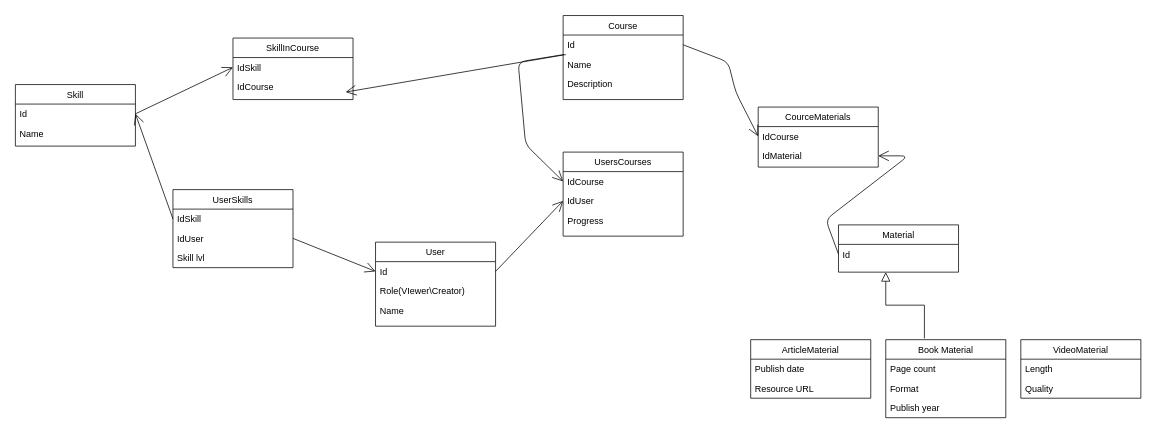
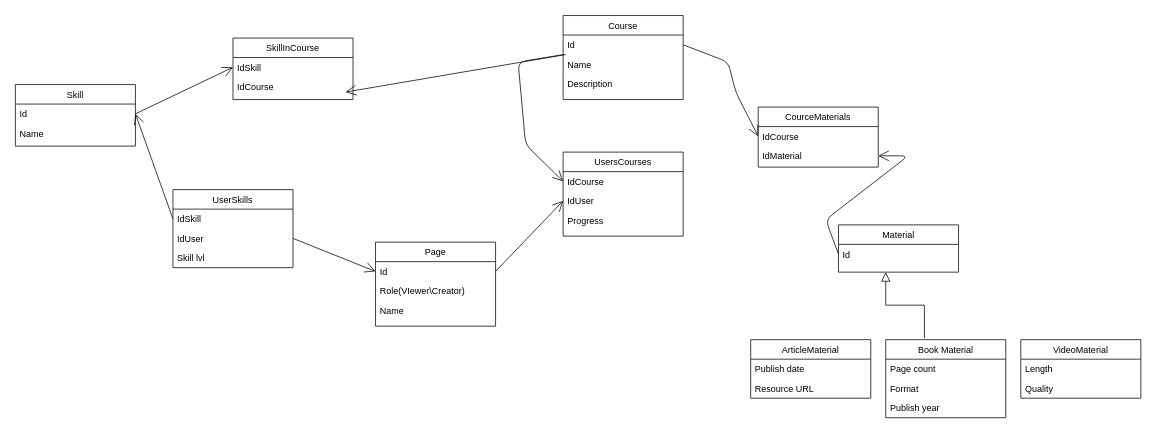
node "User": label "User" -> "Page"
